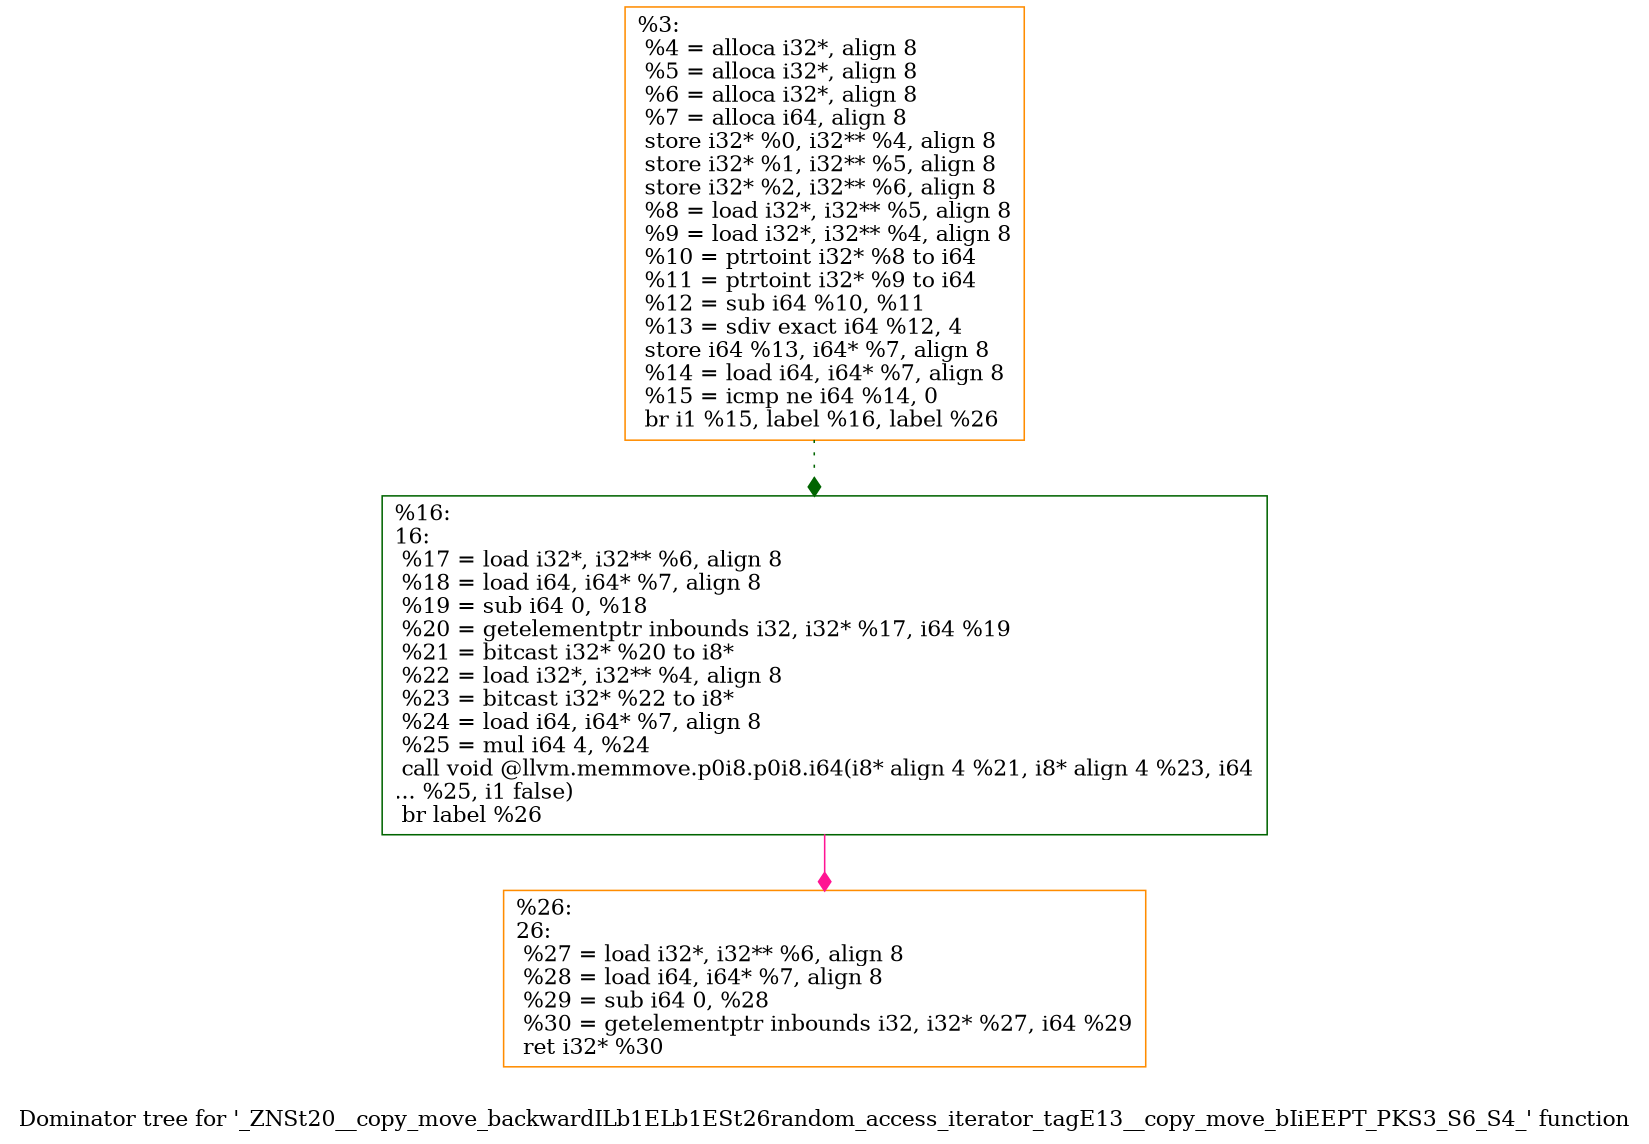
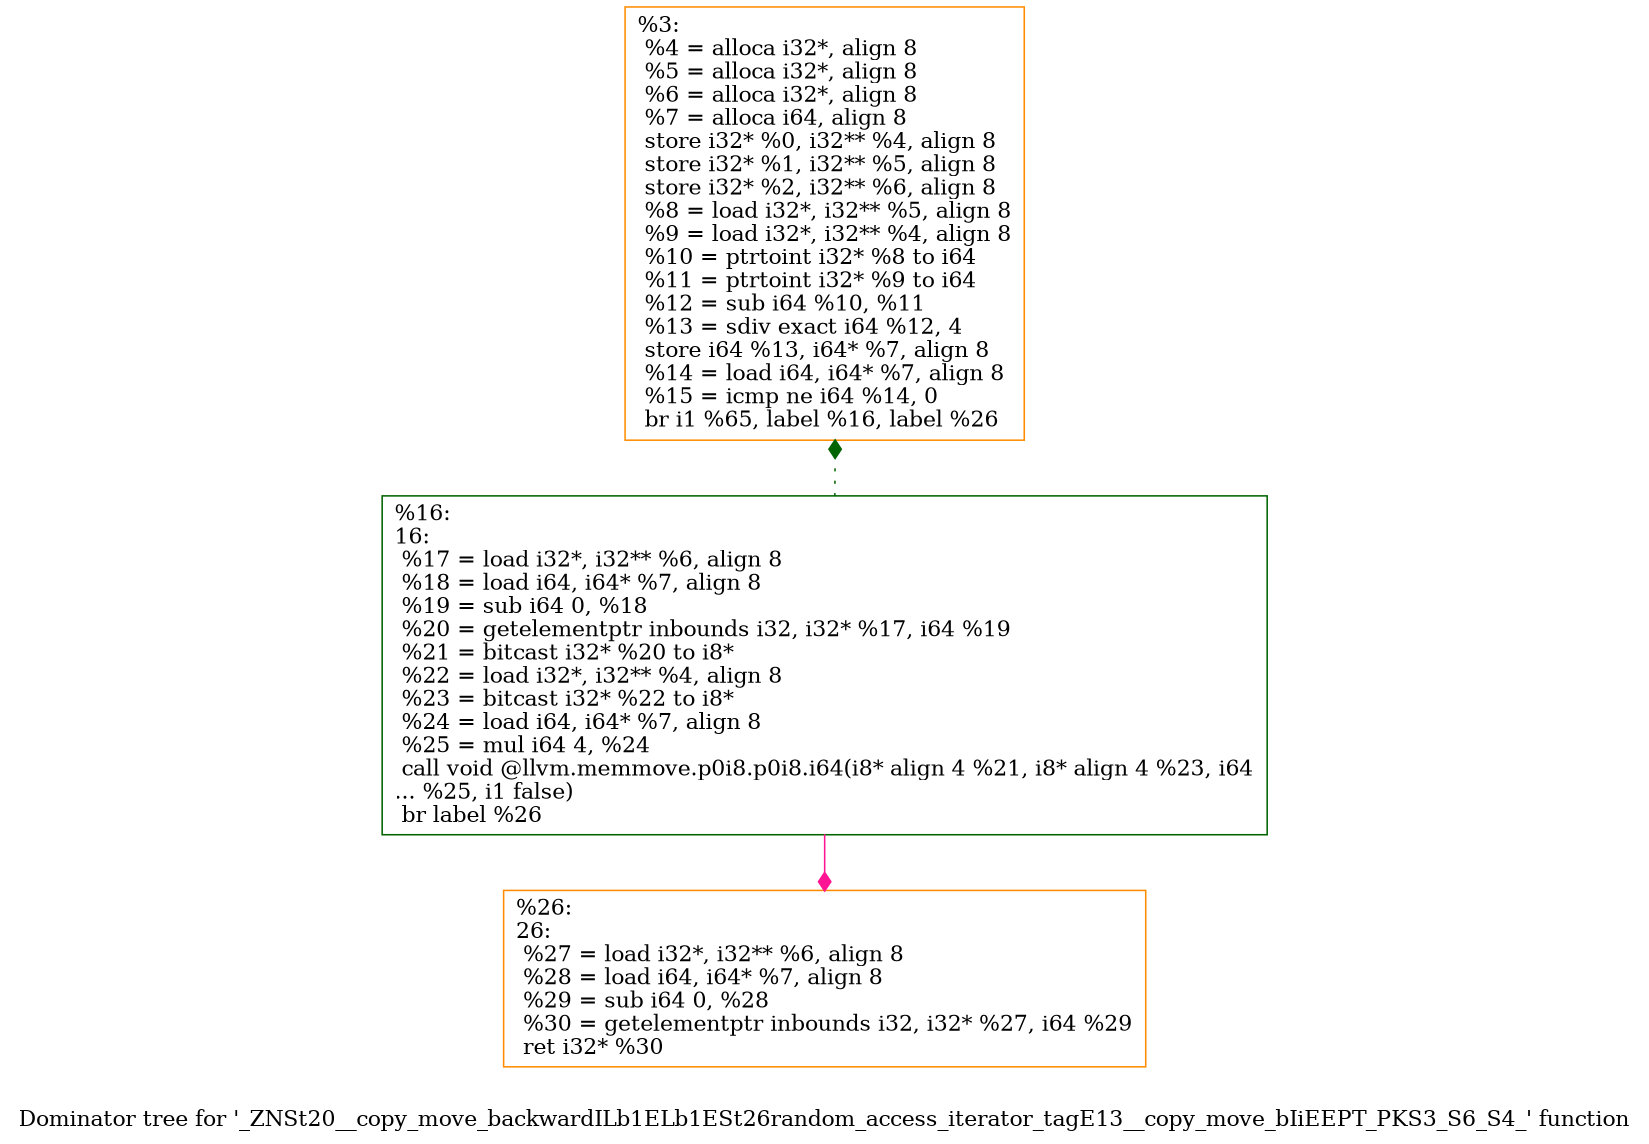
node "%3:": text "br i1 %15, label %16, label %26" -> "br i1 %65, label %16, label %26"
edge "%3:" -> "%16:": reversed
